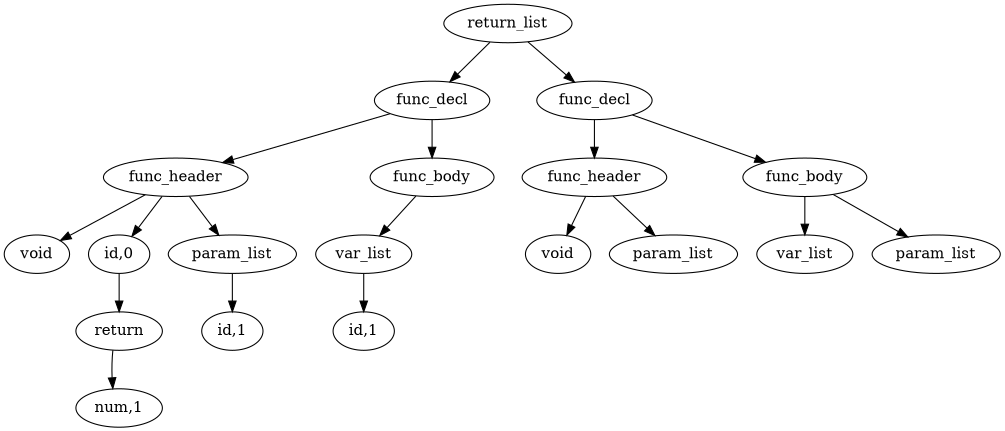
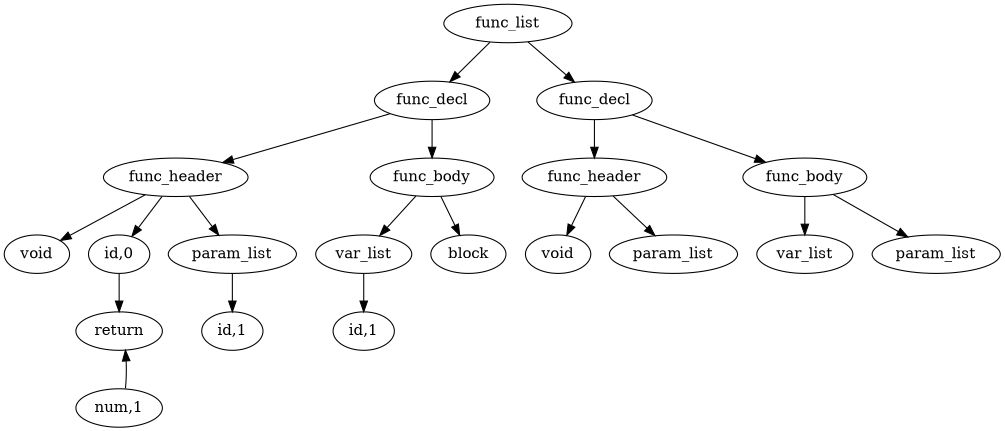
node "return_list": label "return_list" -> "func_list"
node "block": added
edge "return" -> "num,1": reversed
